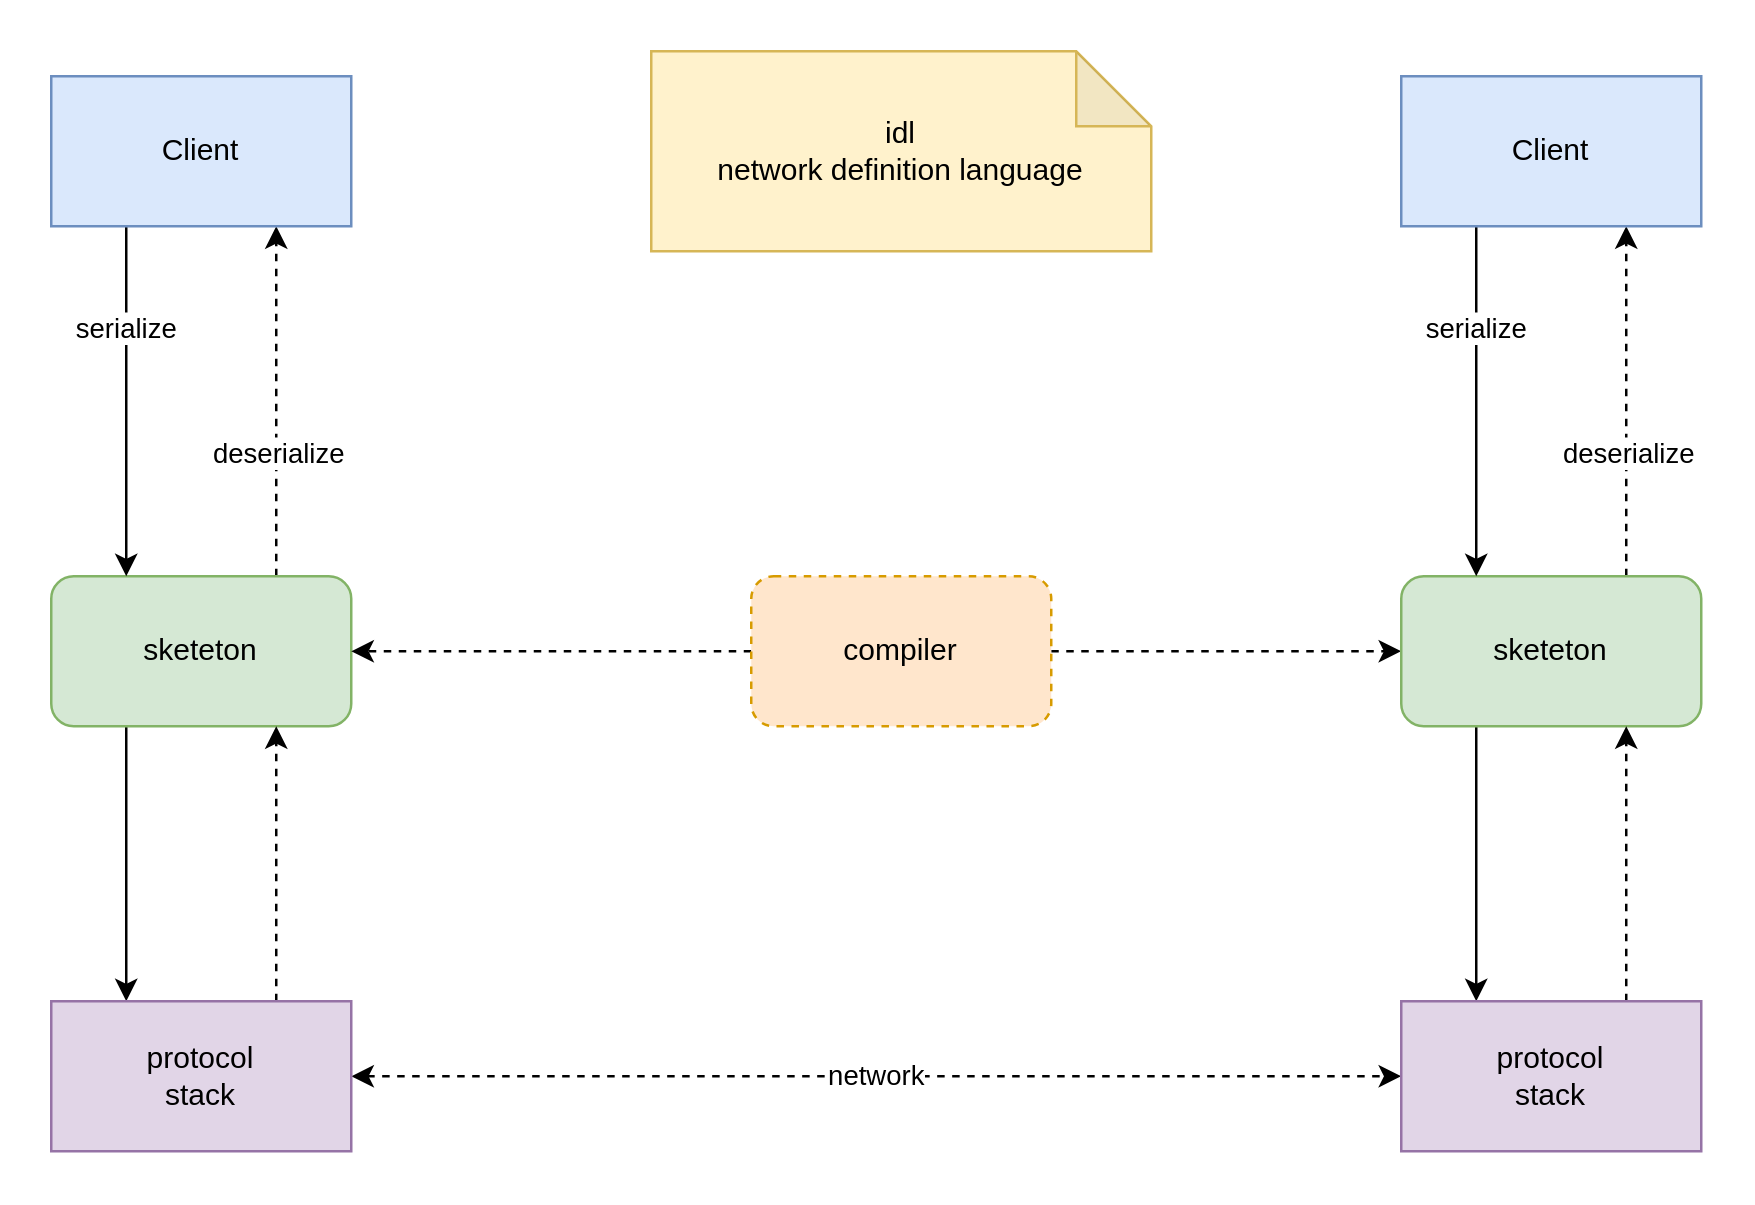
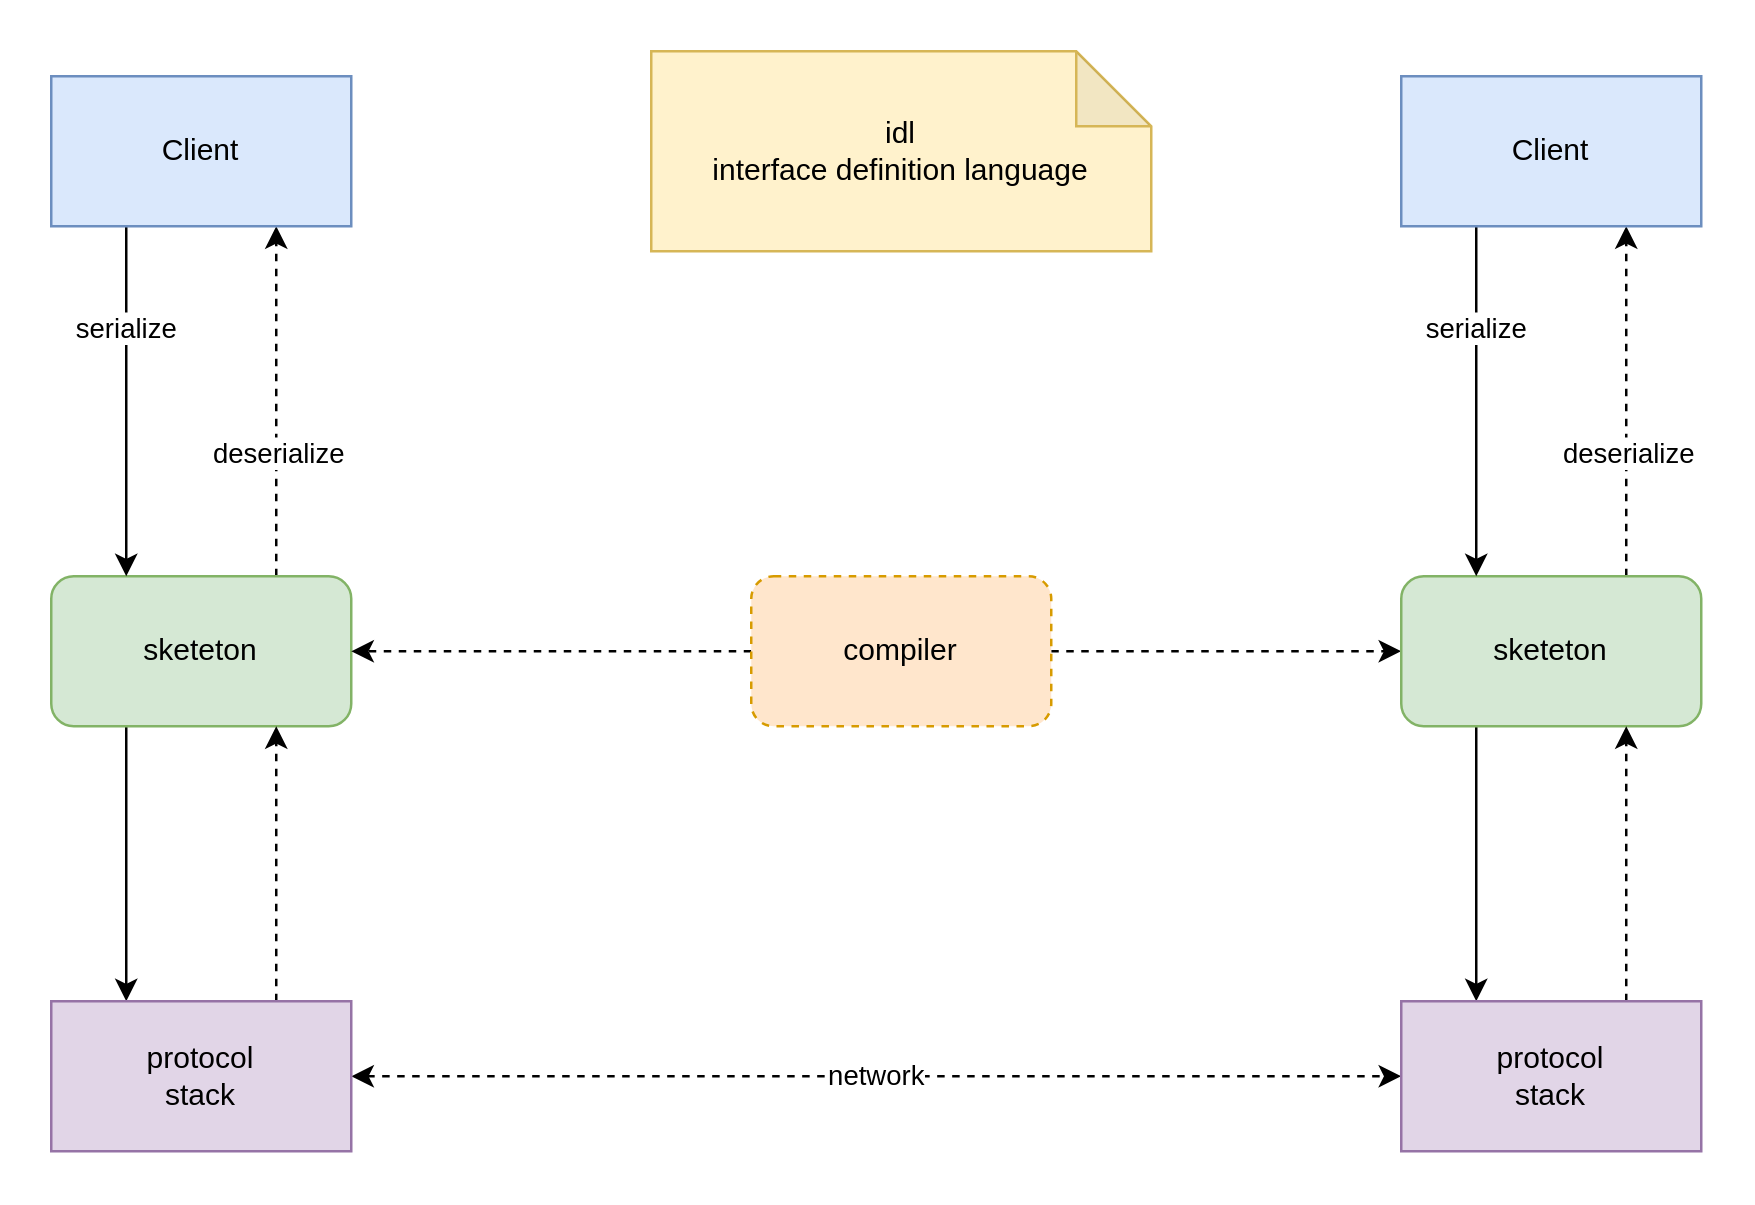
node "idl network definition language": label "idl network definition language" -> "idl interface definition language"
